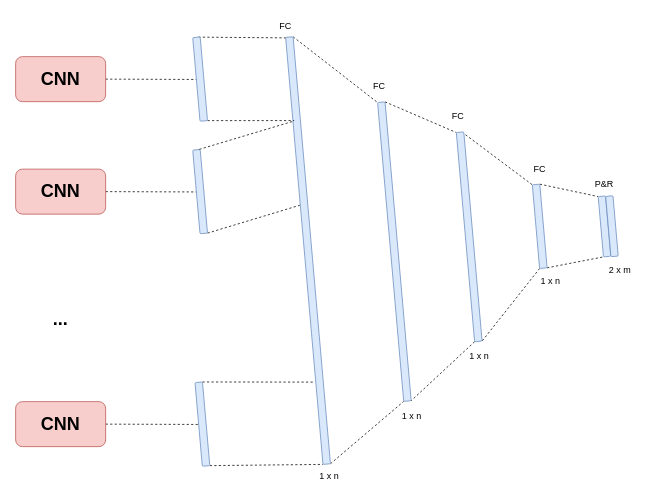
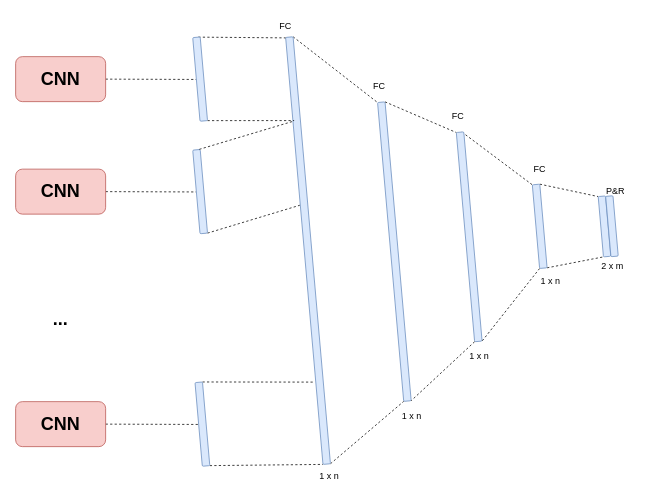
node "P&R": moved (604, 184) -> (615, 192)
node "2 x m": moved (620, 270) -> (612, 267)
